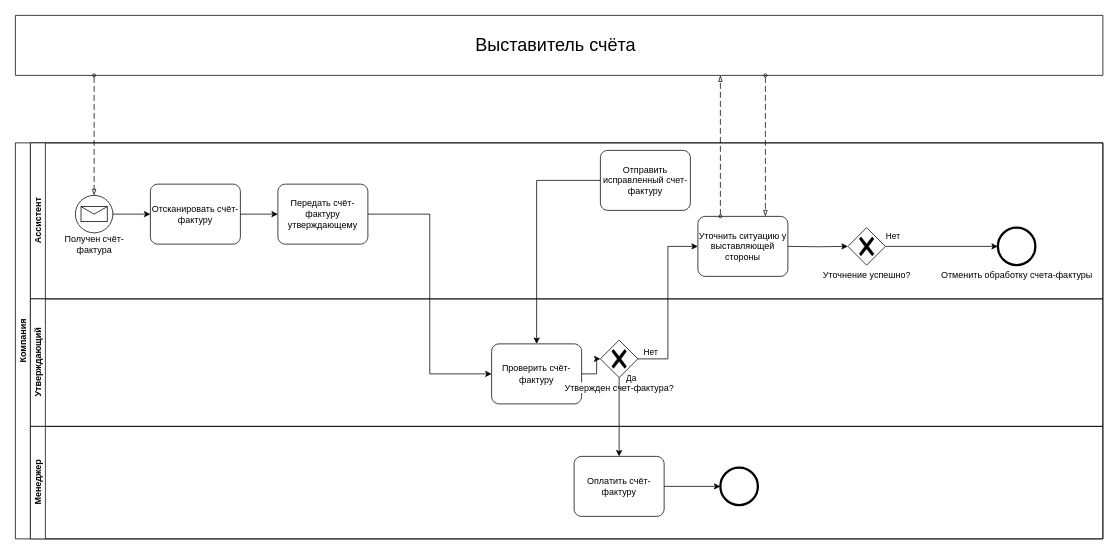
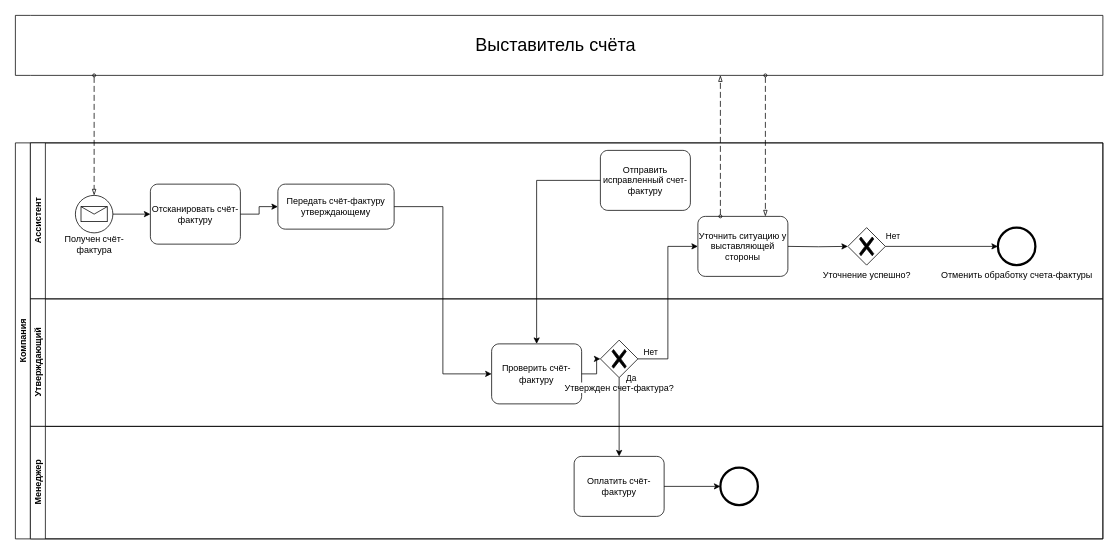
node "Передать счёт-фактуру утверждающему": size 90x60 -> 116x45
